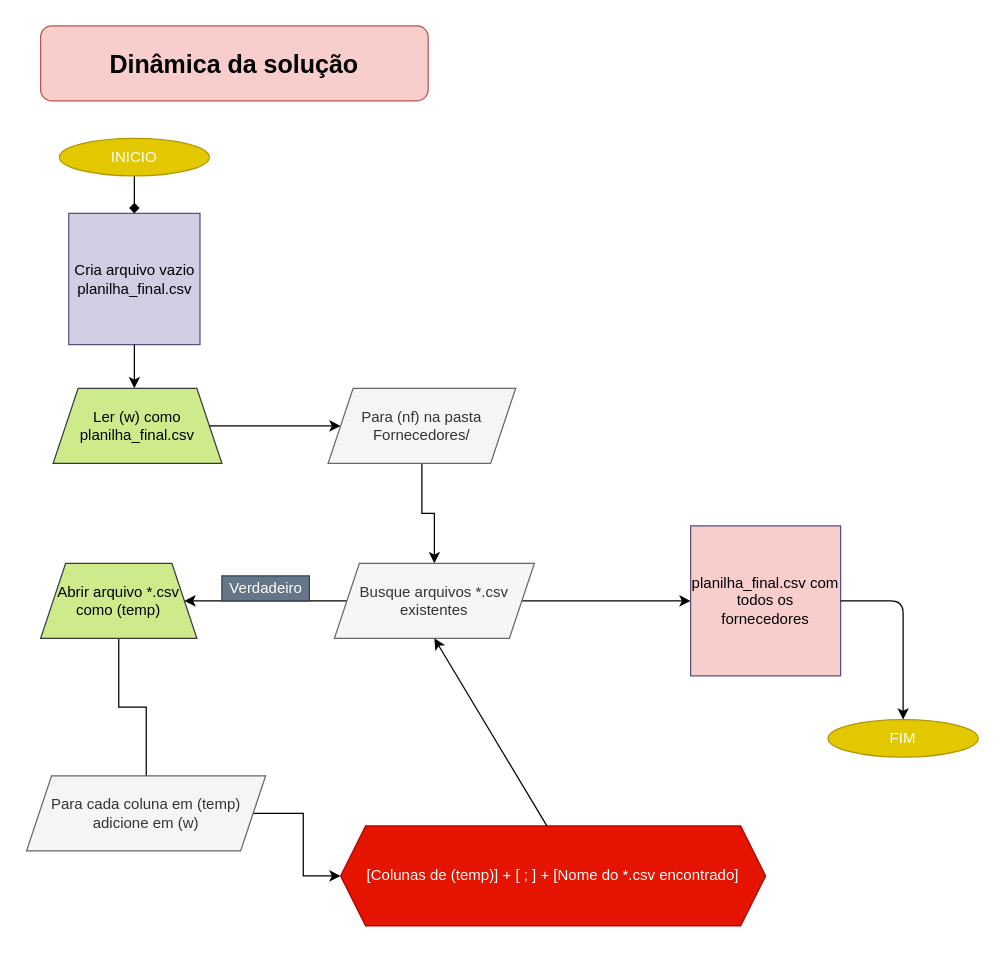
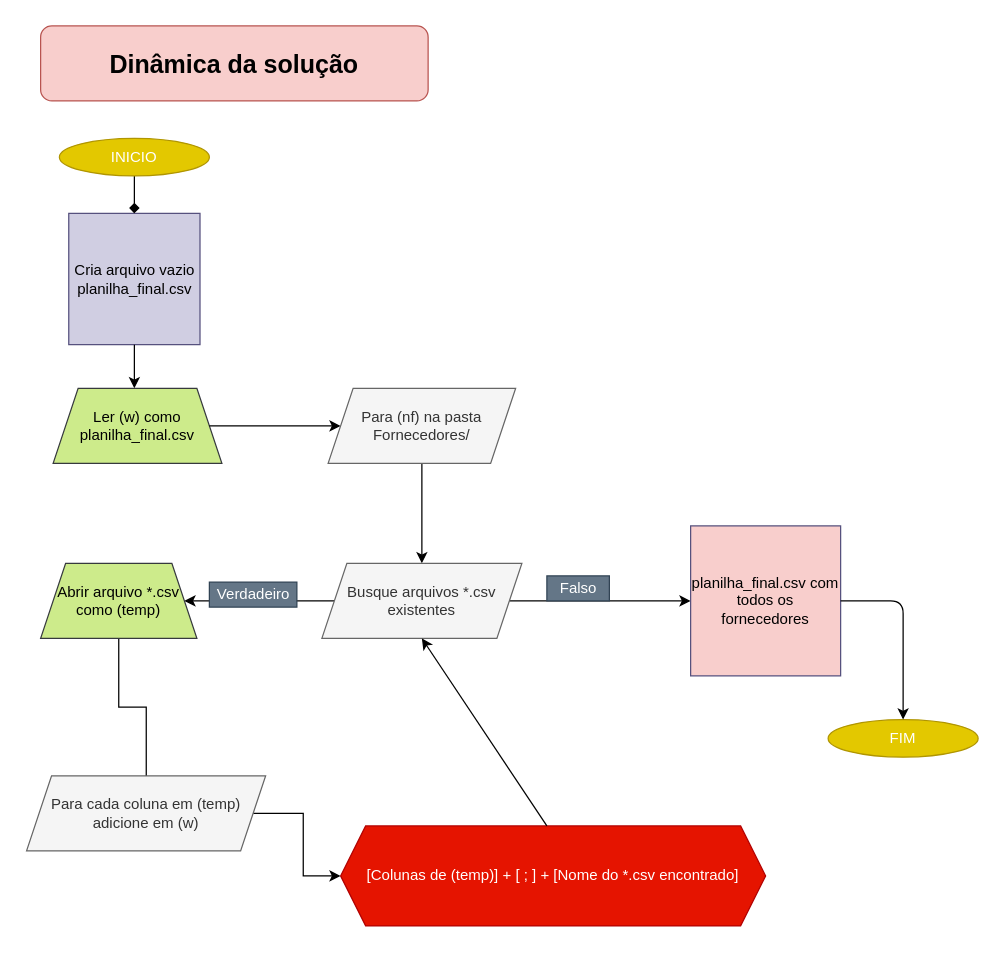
node "Verdadeiro": moved (266, 588) -> (253, 594)
node "Falso": added
node "Busque arquivos *.csv existentes": moved (434, 601) -> (422, 601)
